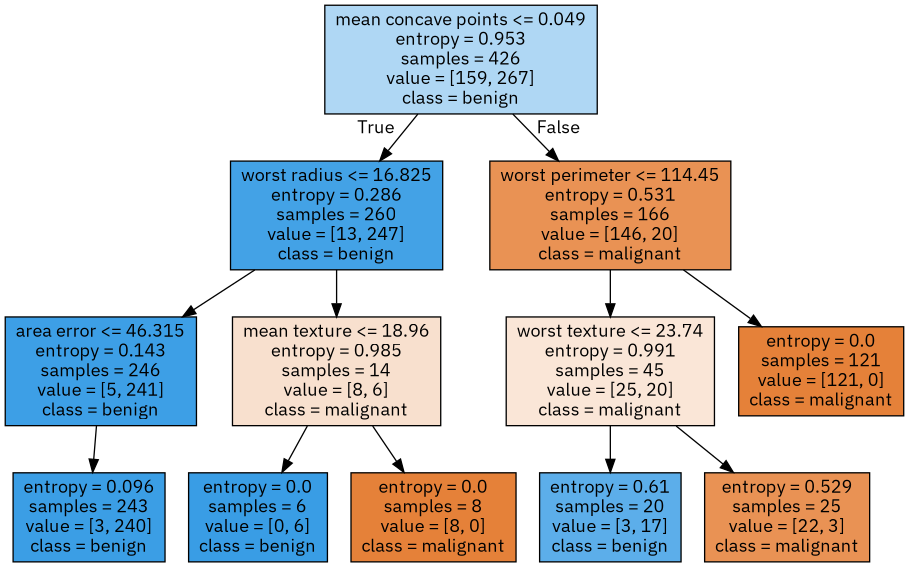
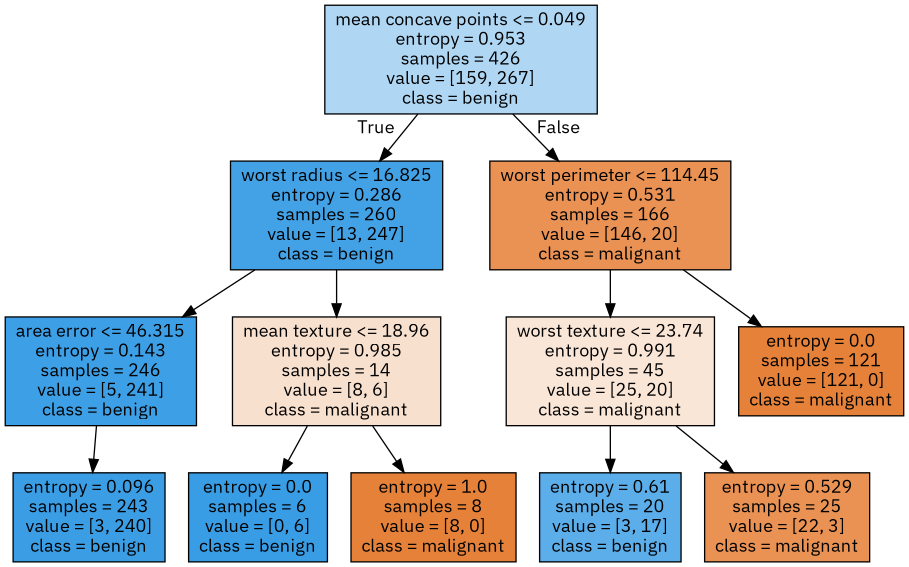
node "entropy = 0.0 samples = 8 value = [8, 0] class = malignant": label "entropy = 0.0 samples = 8 value = [8, 0] class = malignant" -> "entropy = 1.0 samples = 8 value = [8, 0] class = malignant"
